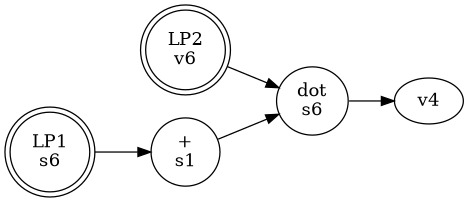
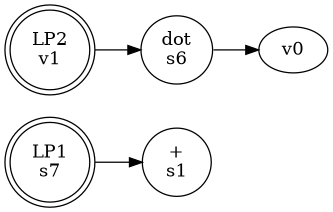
node "LP2 v6": label "LP2 v6" -> "LP2 v1"
node "v4": label "v4" -> "v0"
edge "+ s1" -> "dot s6": removed
node "LP1 s6": label "LP1 s6" -> "LP1 s7"
